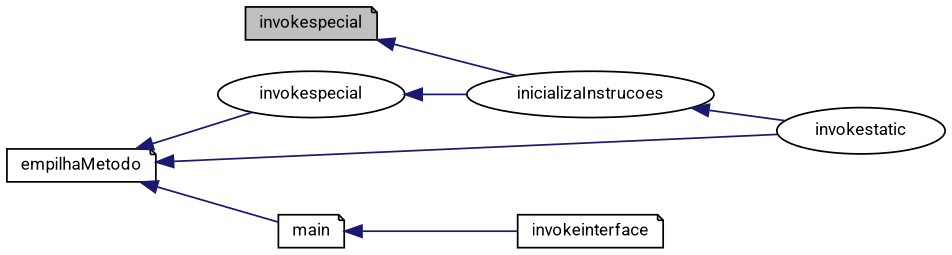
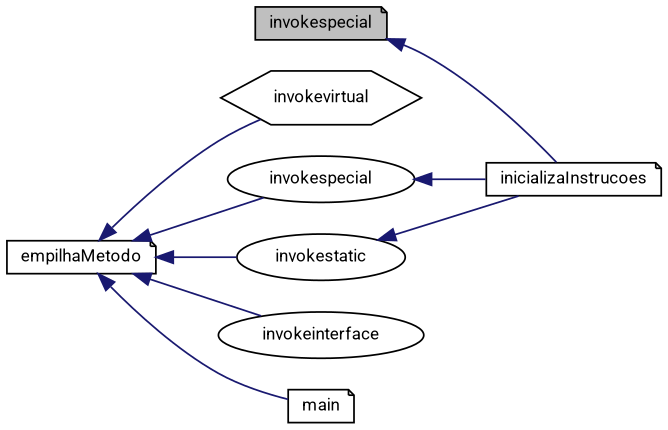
node "inicializaInstrucoes": shape ellipse -> note
node "invokevirtual": added
edge "invokestatic" -> "inicializaInstrucoes": reversed
edge "invokeinterface" -> "main": now "invokeinterface" -> "empilhaMetodo"
node "invokeinterface": shape note -> ellipse
